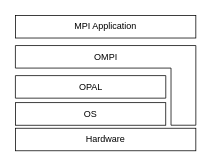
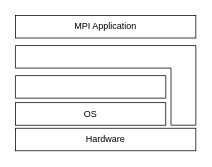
node "OMPI": removed
node "OPAL": removed
